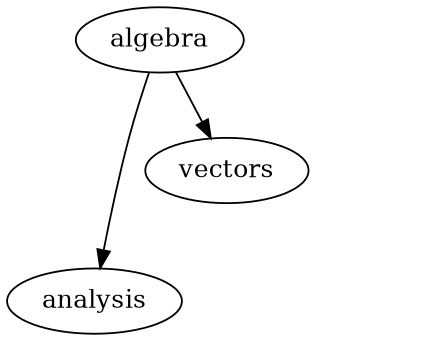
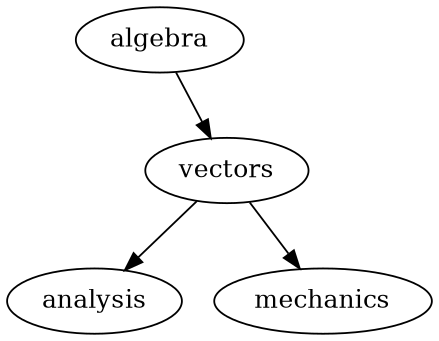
edge "algebra" -> "analysis": now "vectors" -> "analysis"
node "mechanics": added
